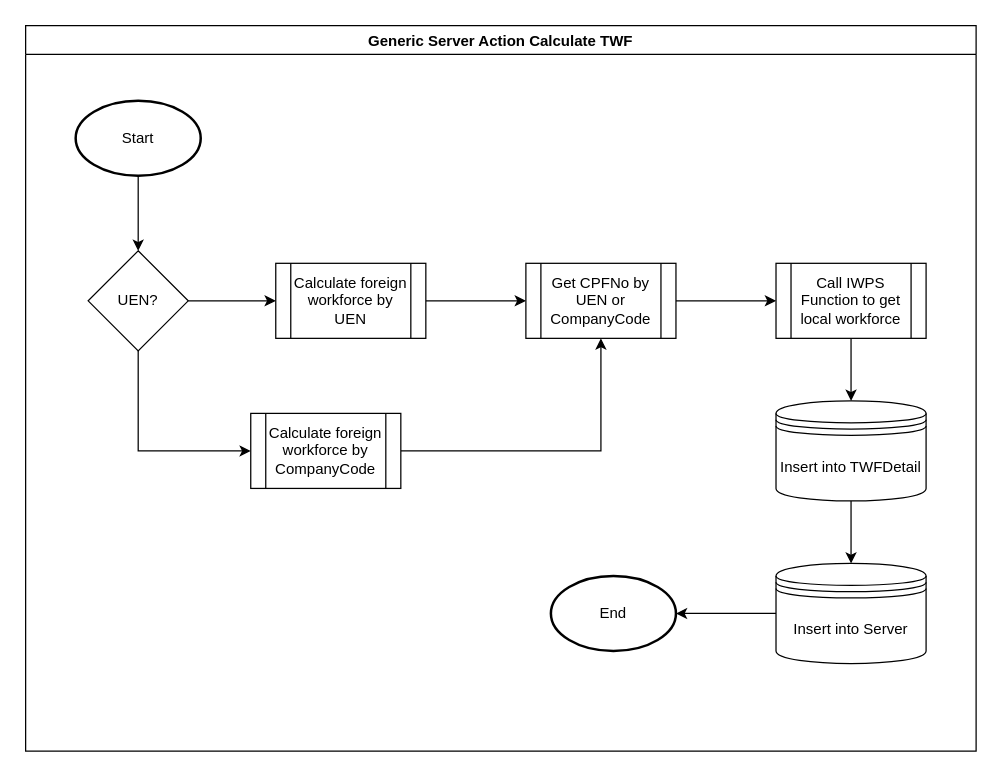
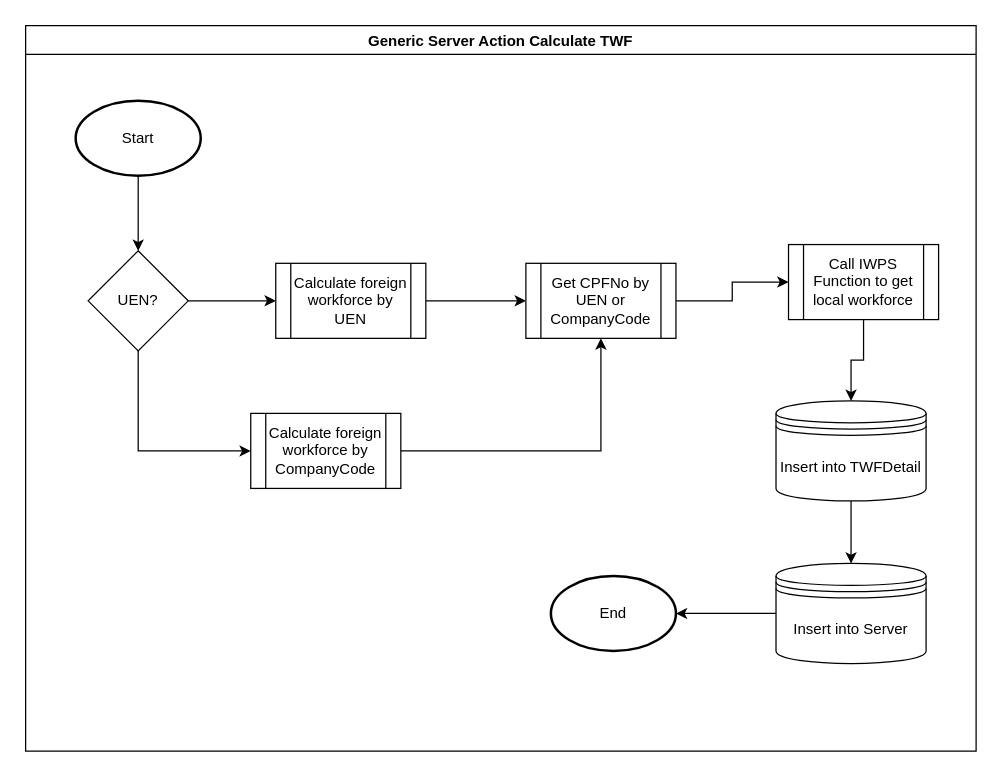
node "Call IWPS Function to get local workforce": moved (851, 301) -> (863, 282)
